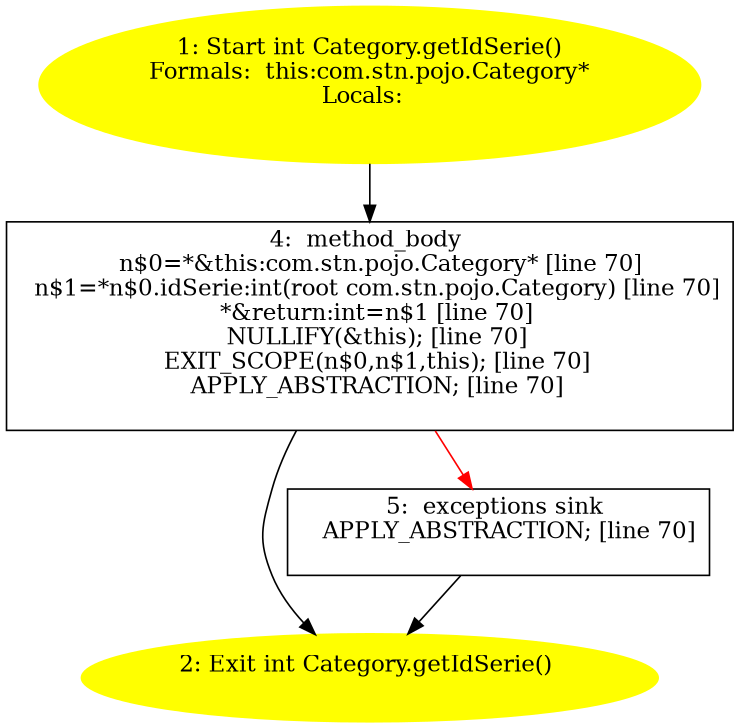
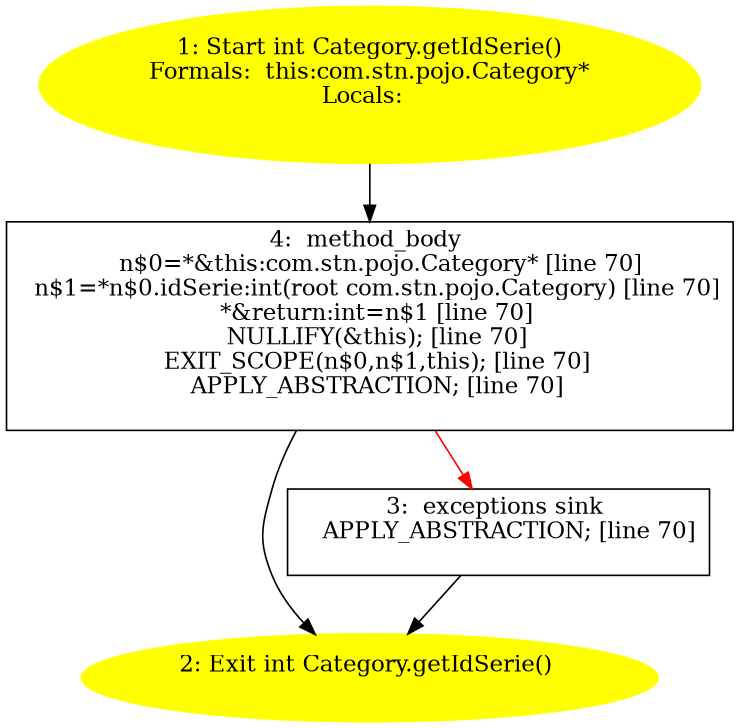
node "5:  exceptions sink APPLY_ABSTRACTION; [line 70]": label "5:  exceptions sink APPLY_ABSTRACTION; [line 70]" -> "3:  exceptions sink APPLY_ABSTRACTION; [line 70]"
